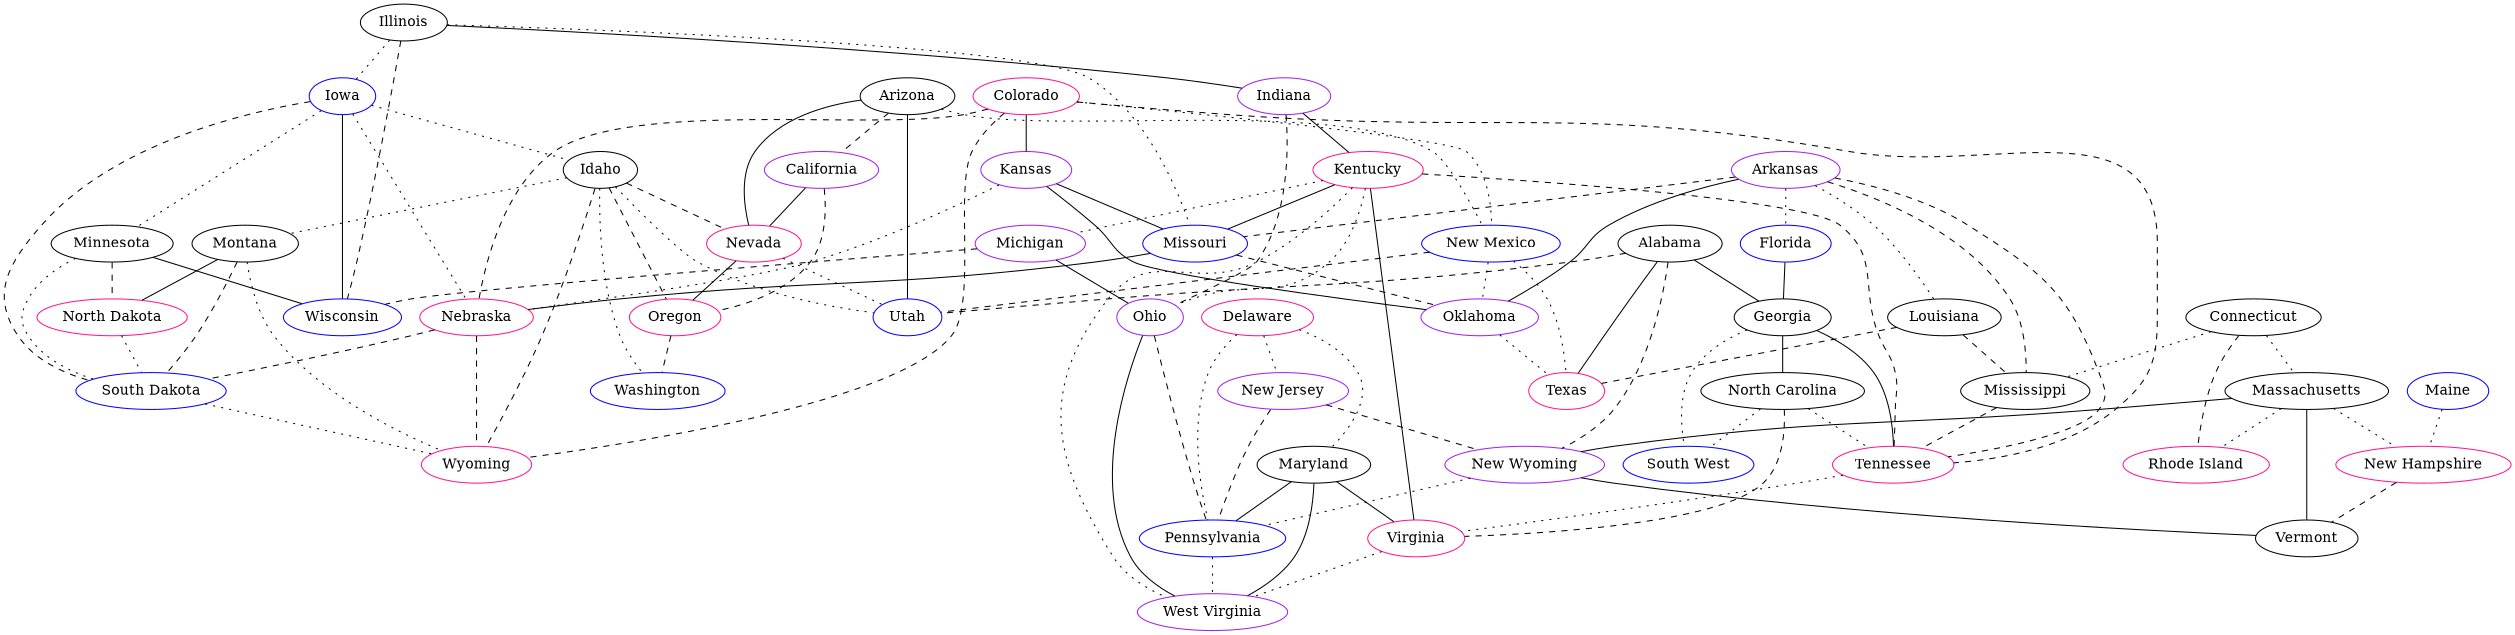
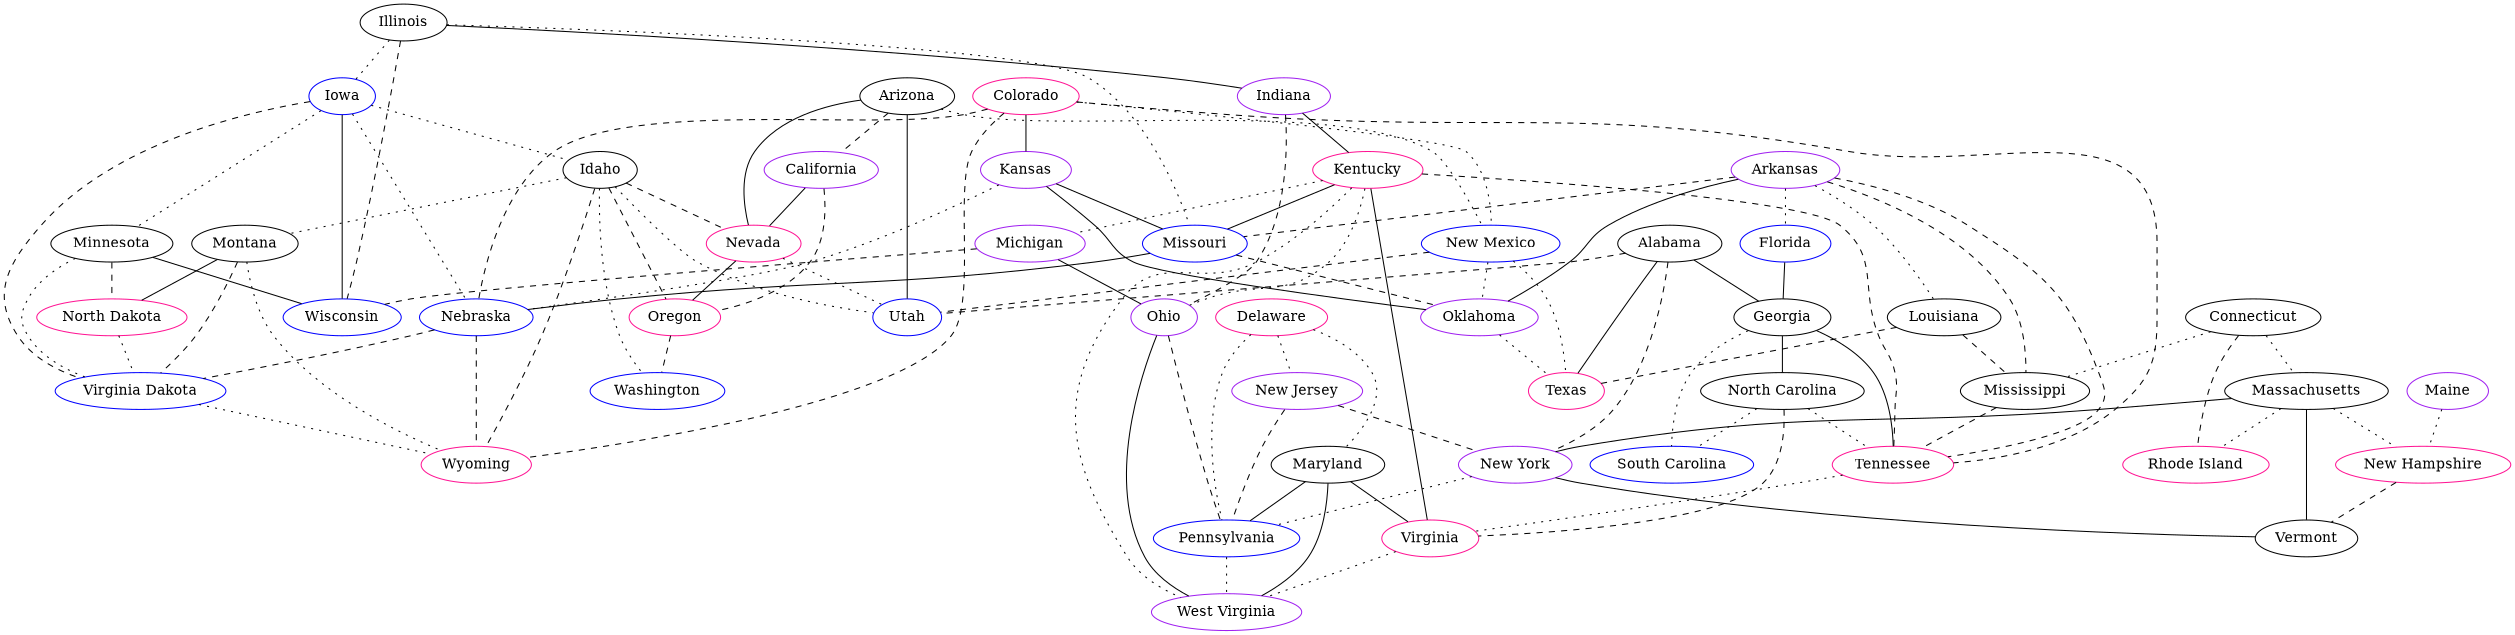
node "Nebraska": color deeppink -> blue
node "South Dakota": label "South Dakota" -> "Virginia Dakota"
node "Maine": color blue -> purple
node "New Wyoming": label "New Wyoming" -> "New York"
node "South West": label "South West" -> "South Carolina"
